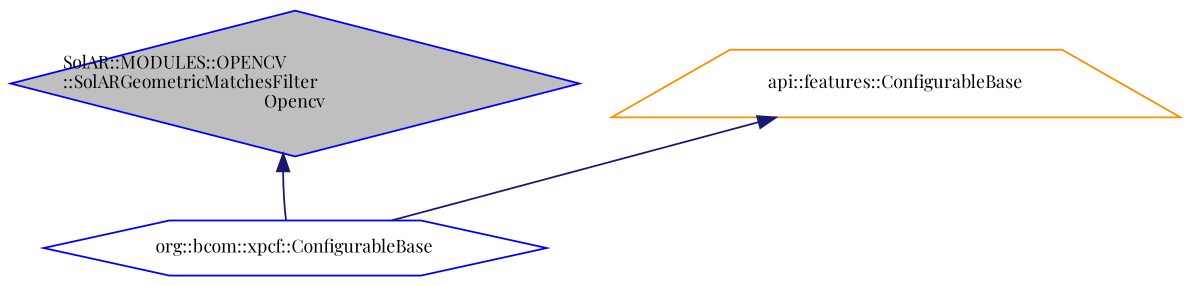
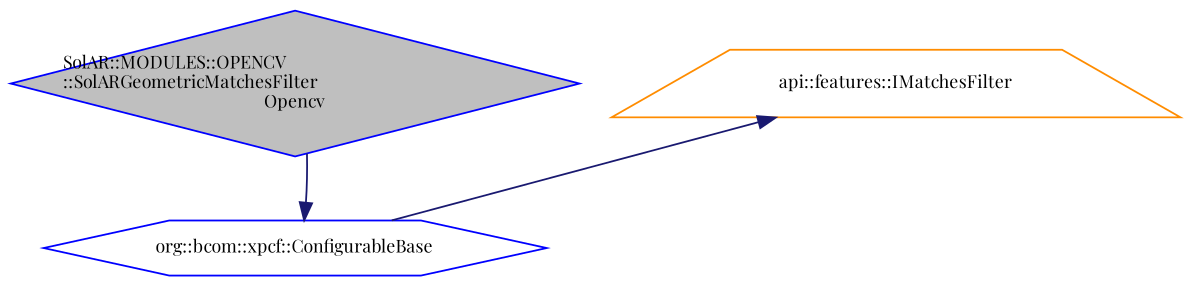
node "api::features::ConfigurableBase": label "api::features::ConfigurableBase" -> "api::features::IMatchesFilter"
edge "org::bcom::xpcf::ConfigurableBase" -> "SolAR::MODULES::OPENCV ::SolARGeometricMatchesFilter Opencv": reversed
